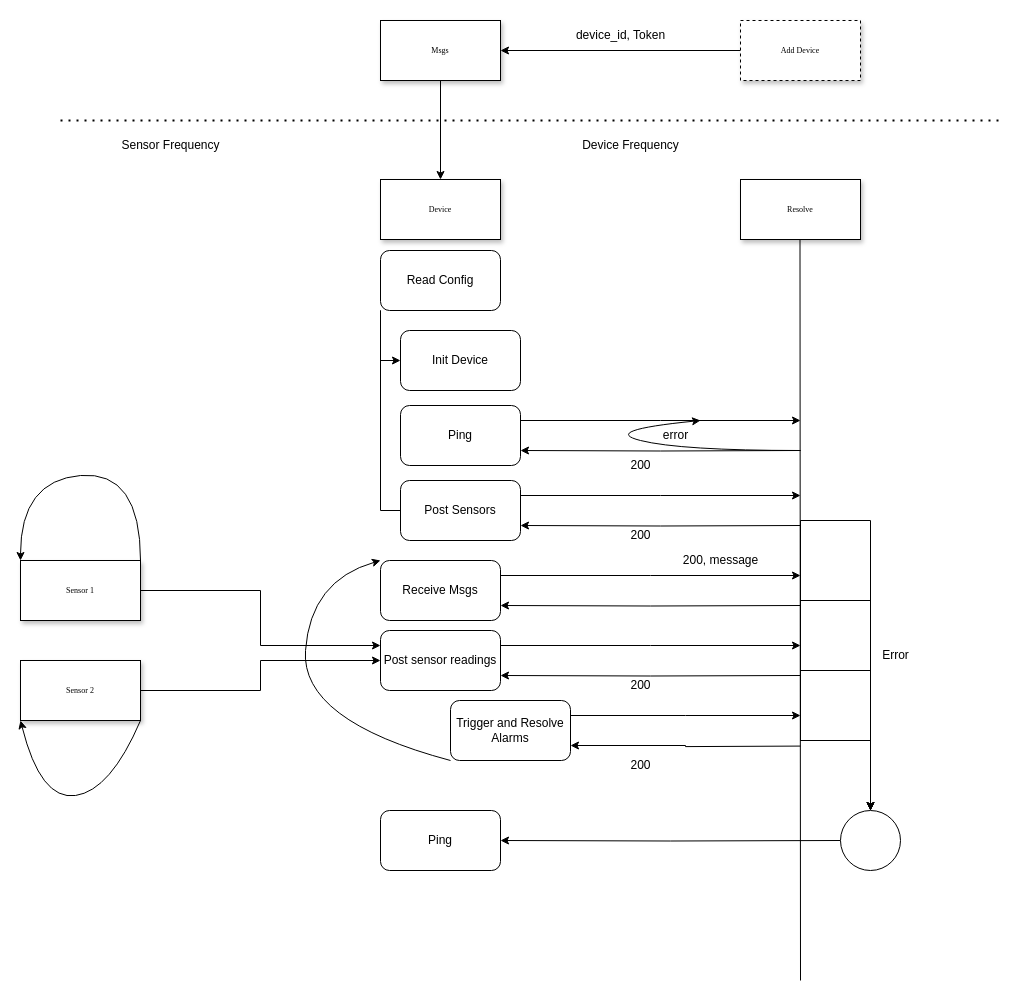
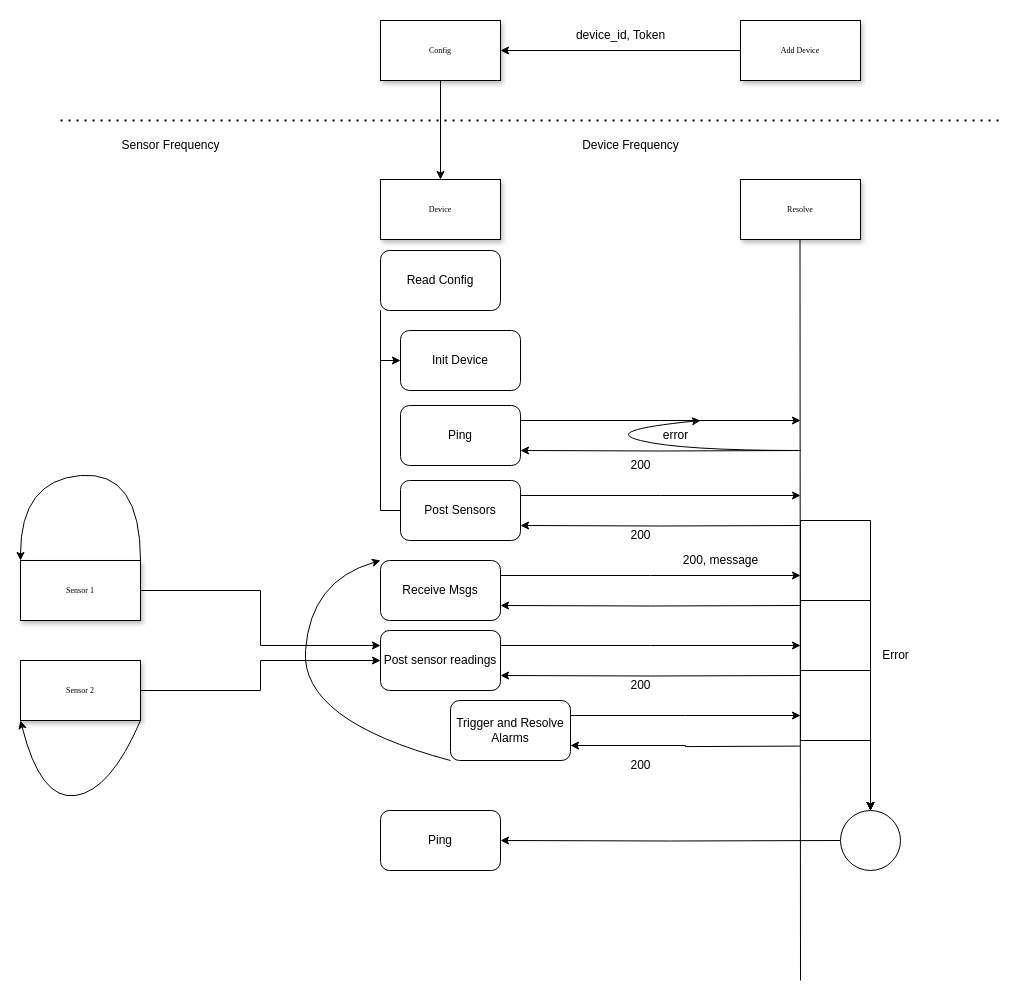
node "Msgs": label "Msgs" -> "Config"
node "Add Device": style dashed -> solid
